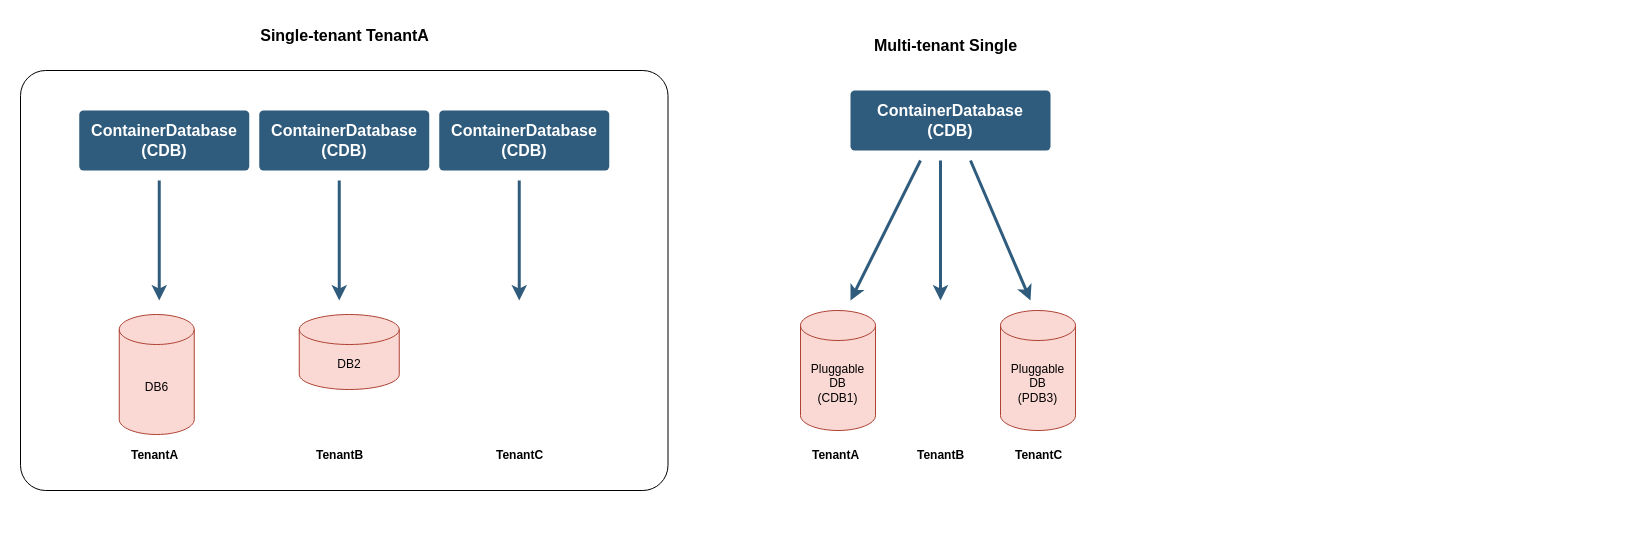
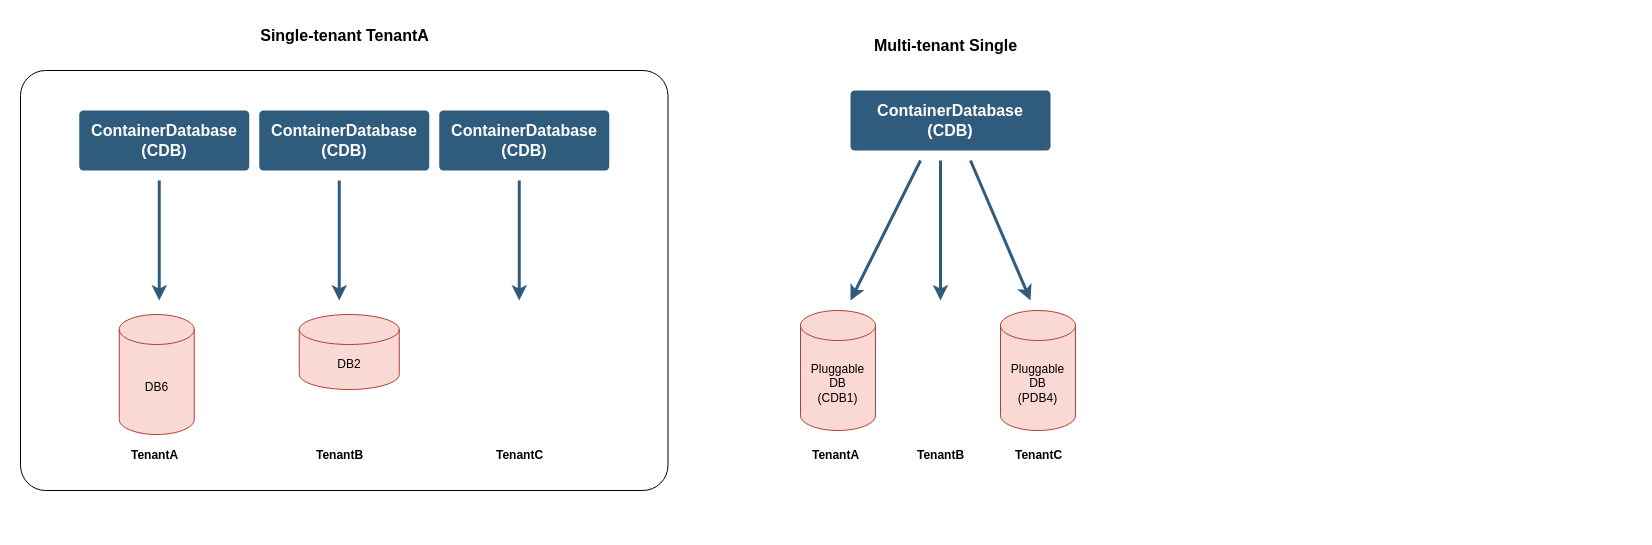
node "Pluggable DB (PDB3)": label "Pluggable DB (PDB3)" -> "Pluggable DB (PDB4)"
